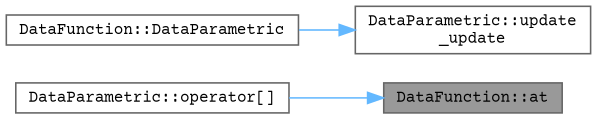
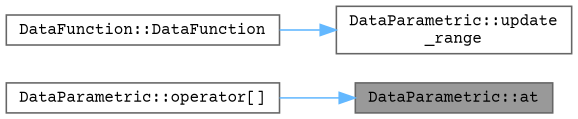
node "DataFunction::DataParametric": label "DataFunction::DataParametric" -> "DataFunction::DataFunction"
node "DataParametric::update _update": label "DataParametric::update _update" -> "DataParametric::update _range"
node "DataFunction::at": label "DataFunction::at" -> "DataParametric::at"
